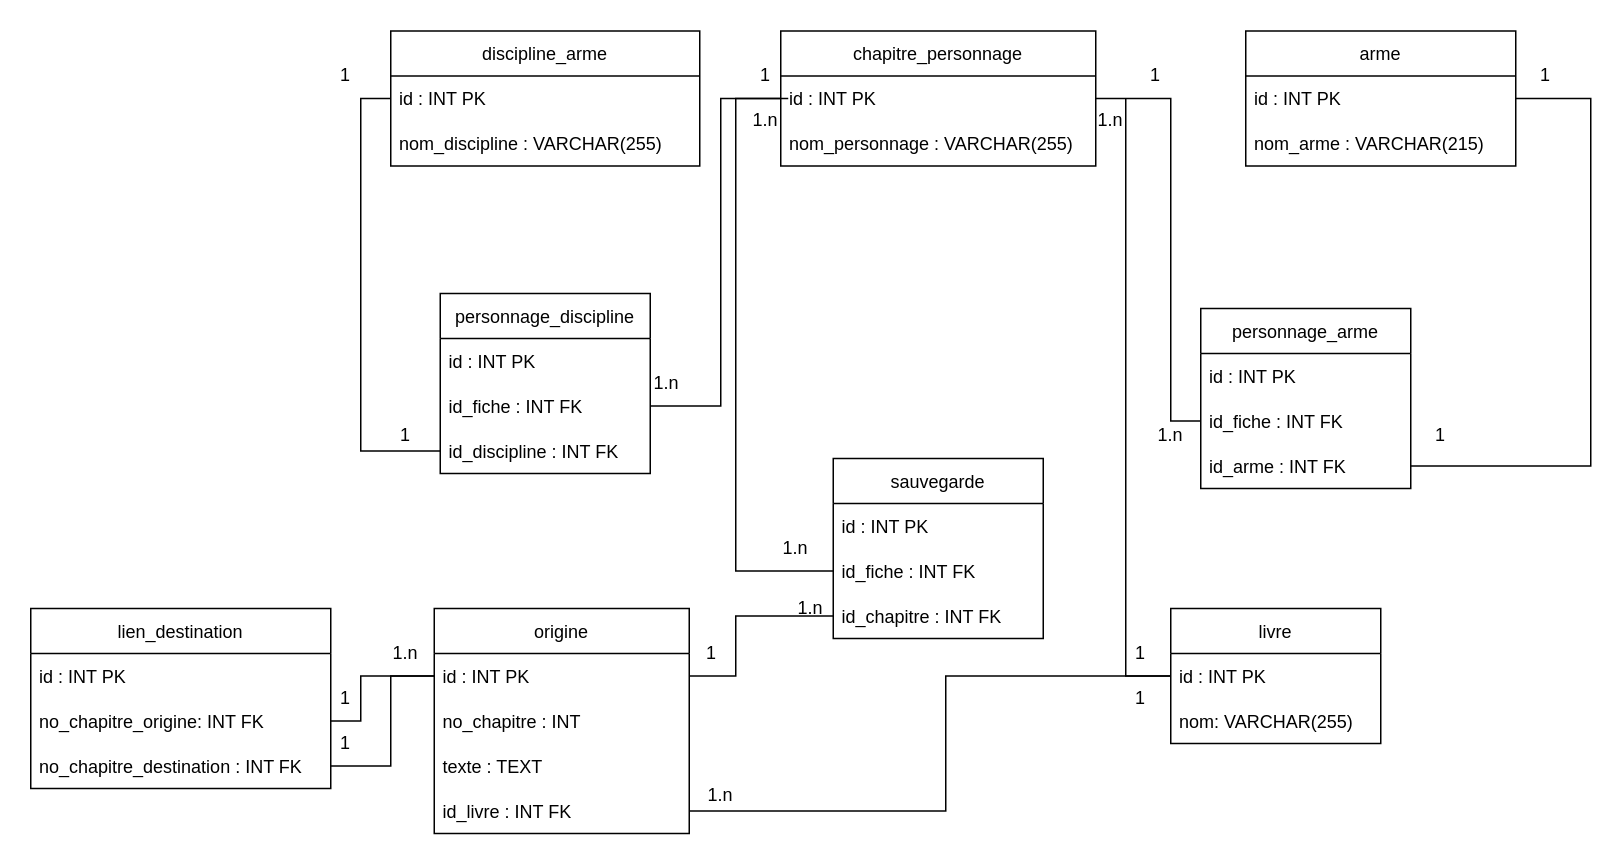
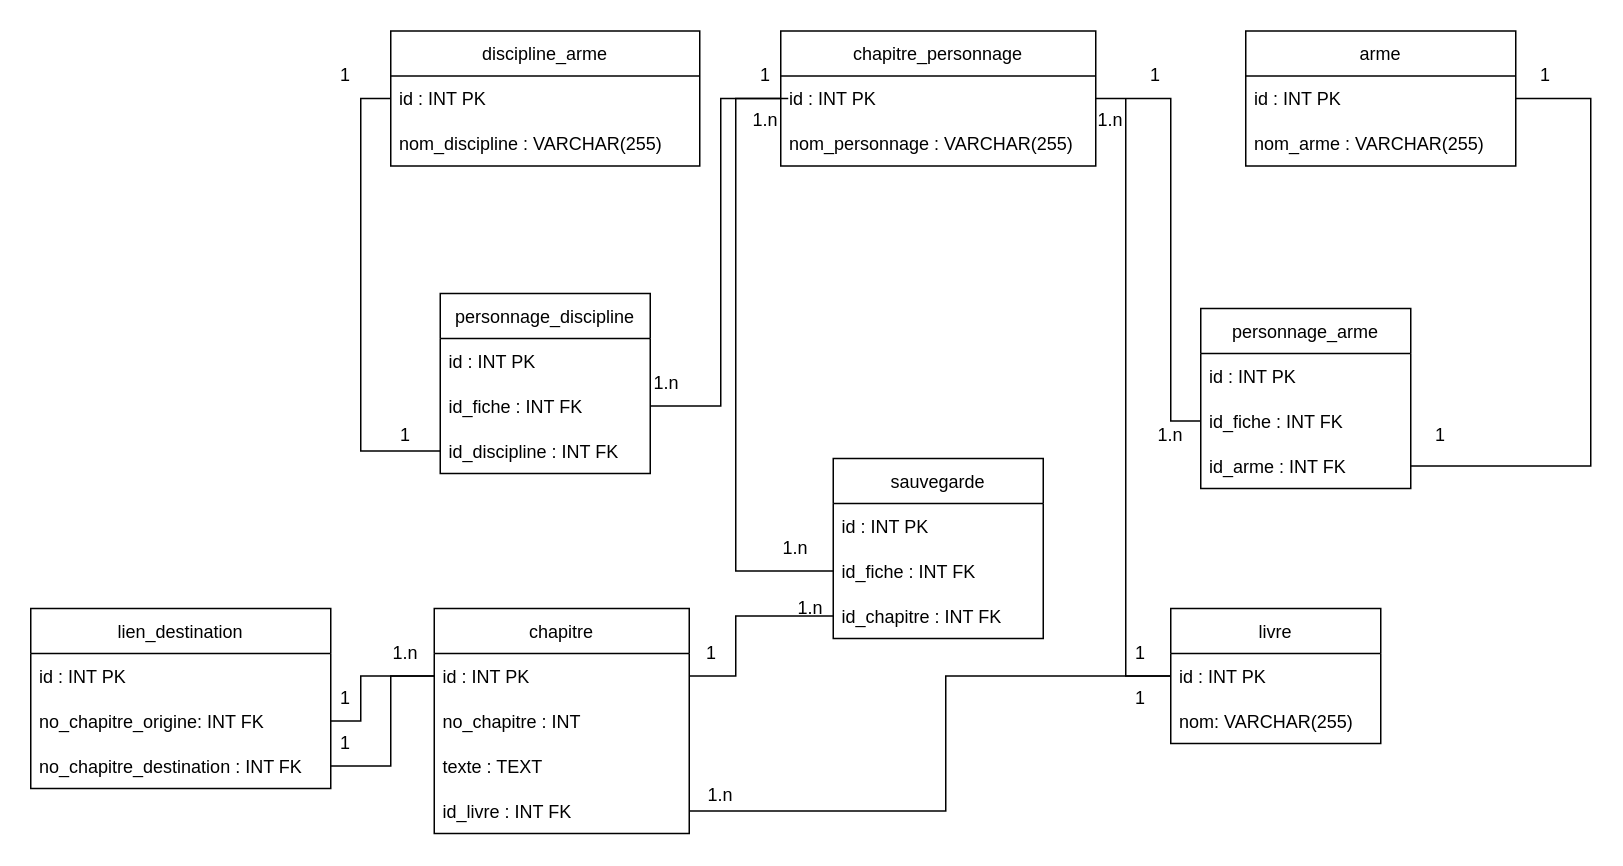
node "nom_arme : VARCHAR(215)": label "nom_arme : VARCHAR(215)" -> "nom_arme : VARCHAR(255)"
node "origine": label "origine" -> "chapitre"
